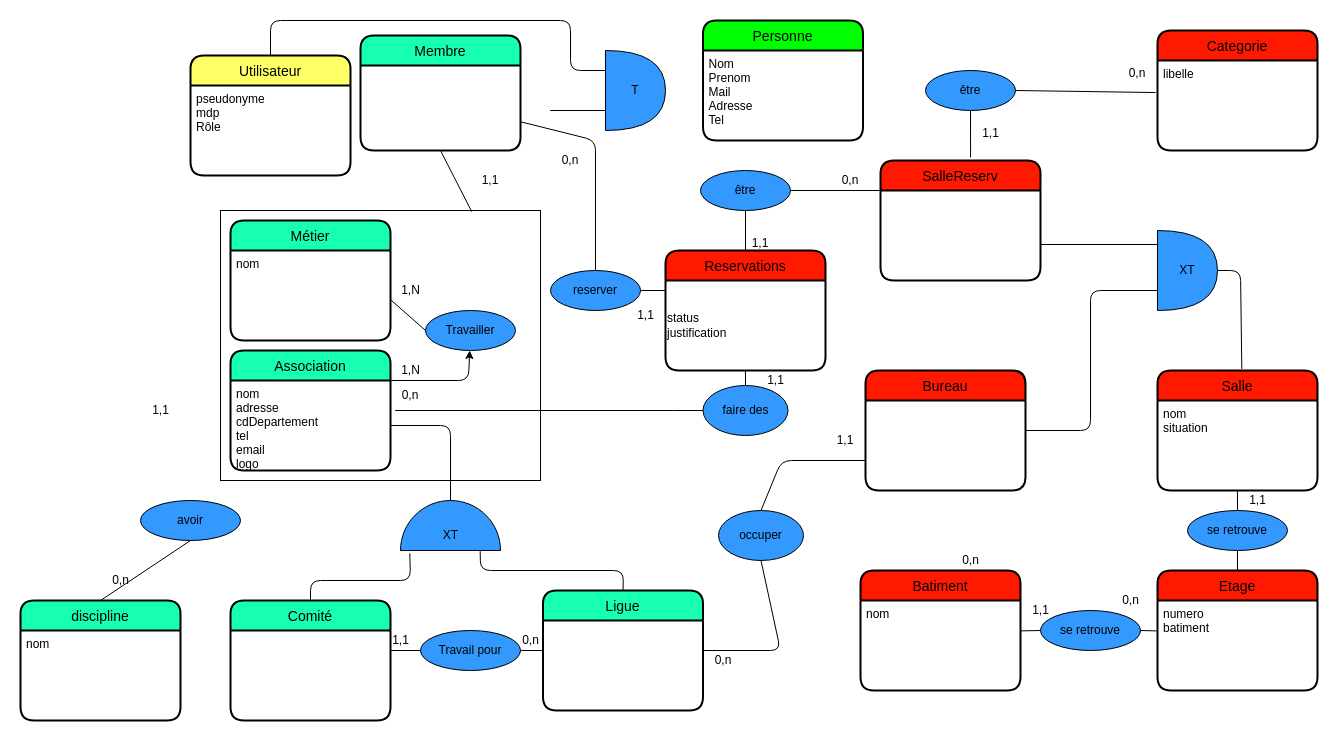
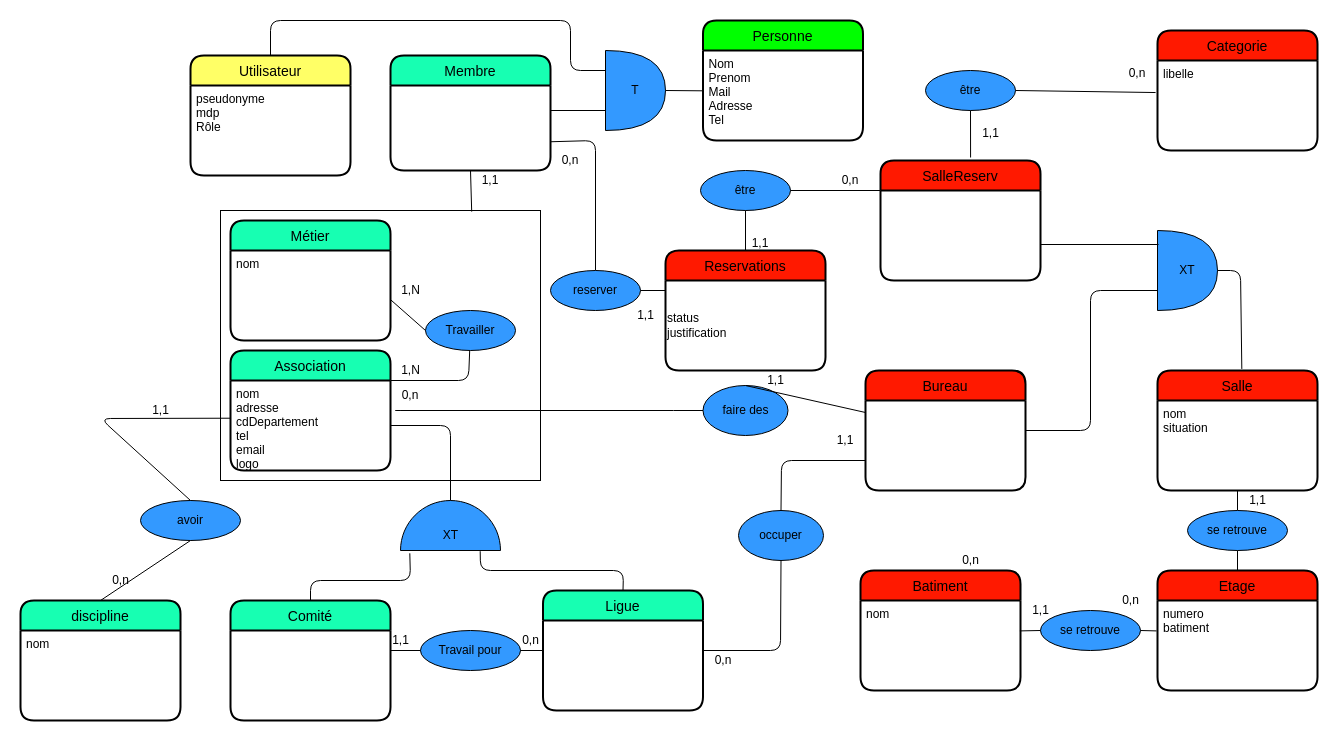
edge "T" -- "Nom Prenom Mail Adresse Tel": added
node "Membre": moved (441, 93) -> (471, 113)
edge "nom adresse cdDepartement tel email logo" -> "Travailler": arrowhead classic -> none
edge "Reservations" -- "faire des": now "Bureau" -- "faire des"
edge "nom adresse cdDepartement tel email logo" -- "avoir": added
node "occuper": moved (761, 536) -> (781, 536)
